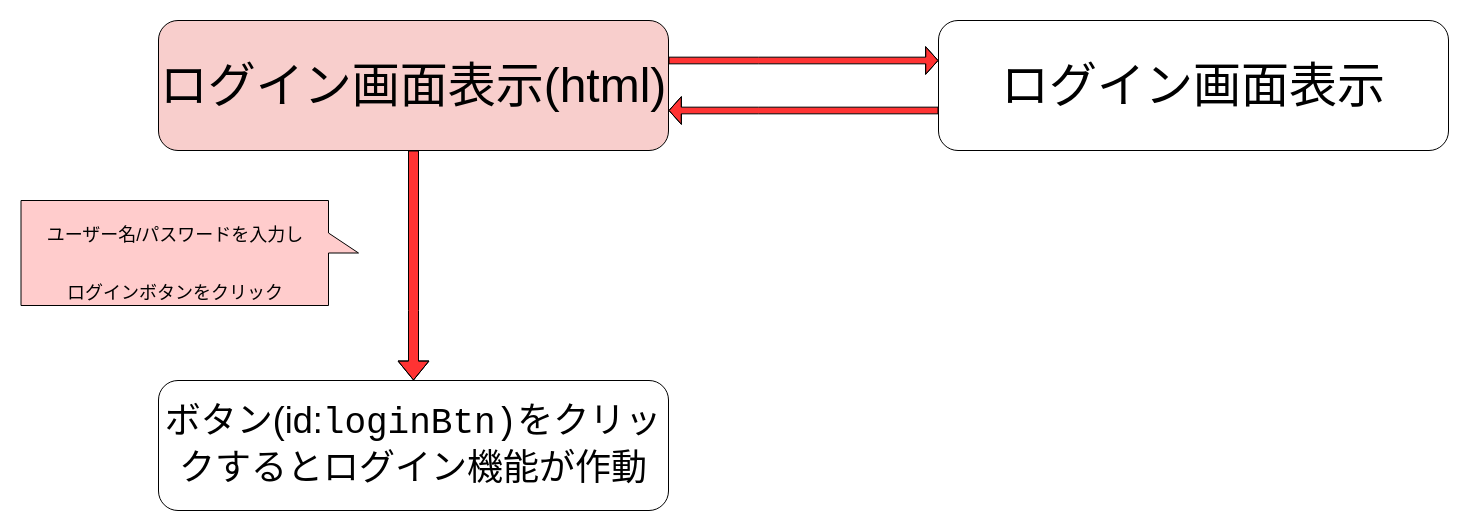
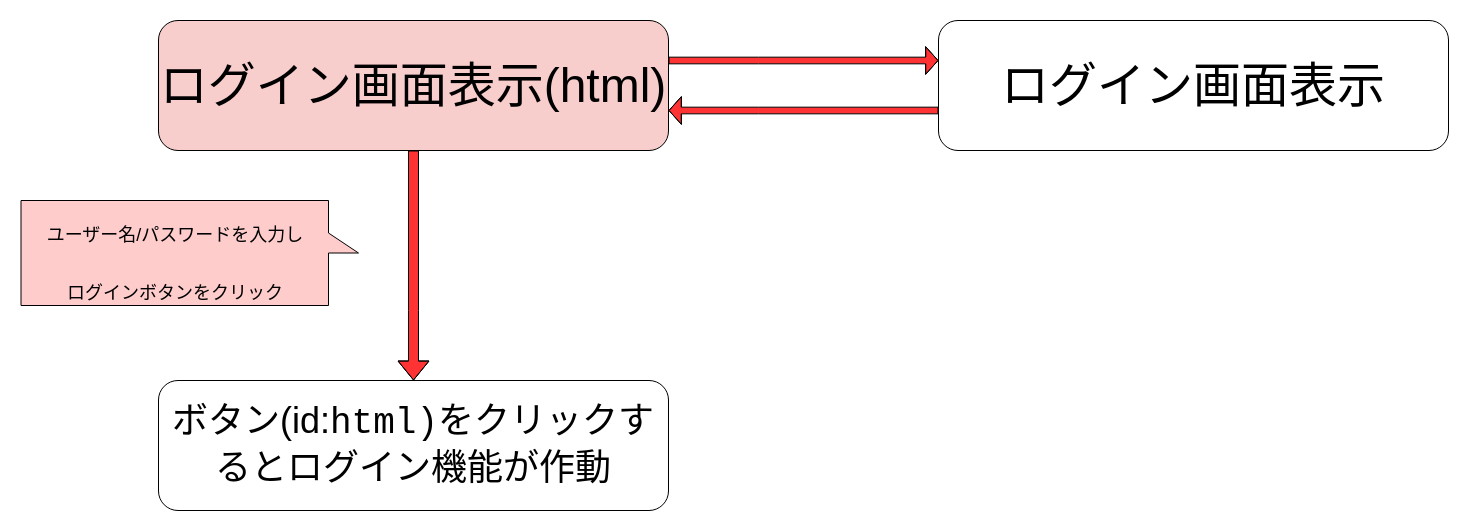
node "ボタン(id:loginBtn)をクリックするとログイン機能が作動": label "ボタン(id:loginBtn)をクリックするとログイン機能が作動" -> "ボタン(id:html)をクリックするとログイン機能が作動"
